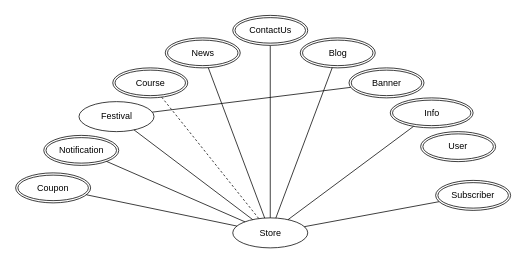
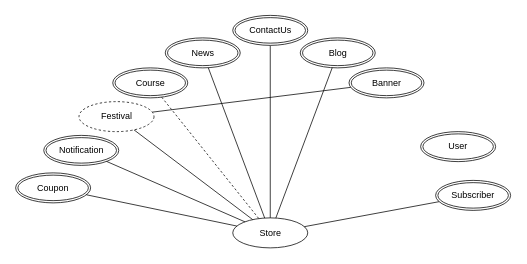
node "Info": removed
node "Festival": style solid -> dashed
edge "Info" -- "Store": removed
